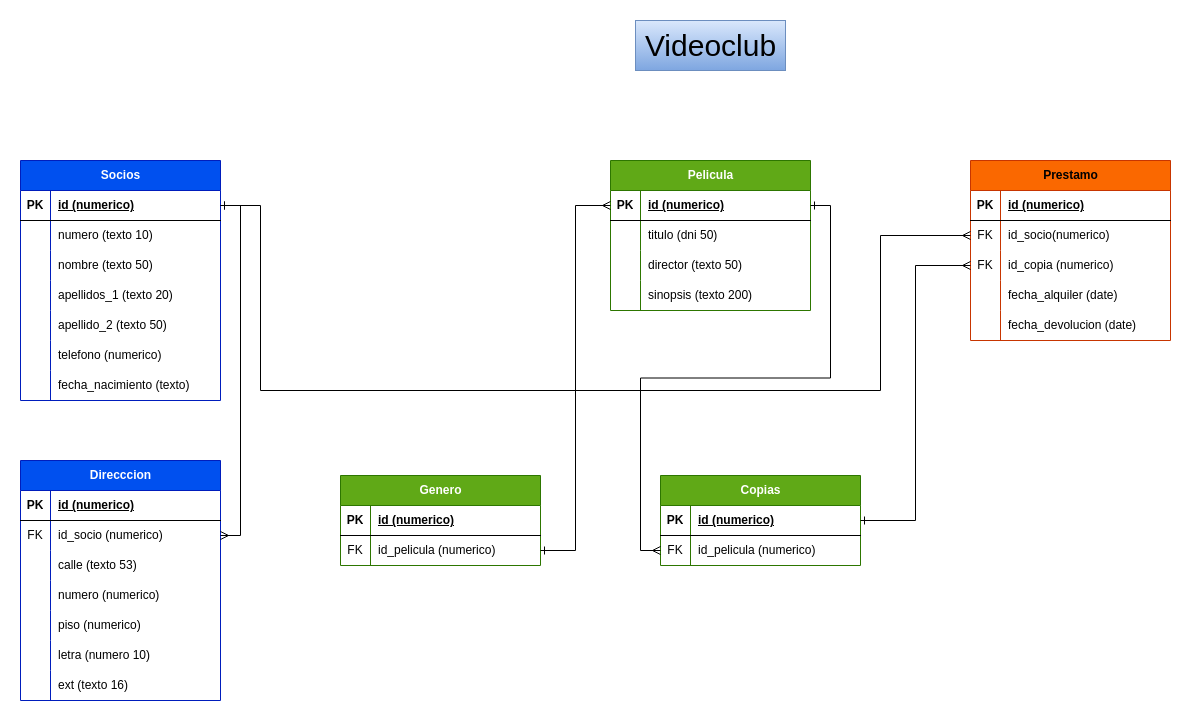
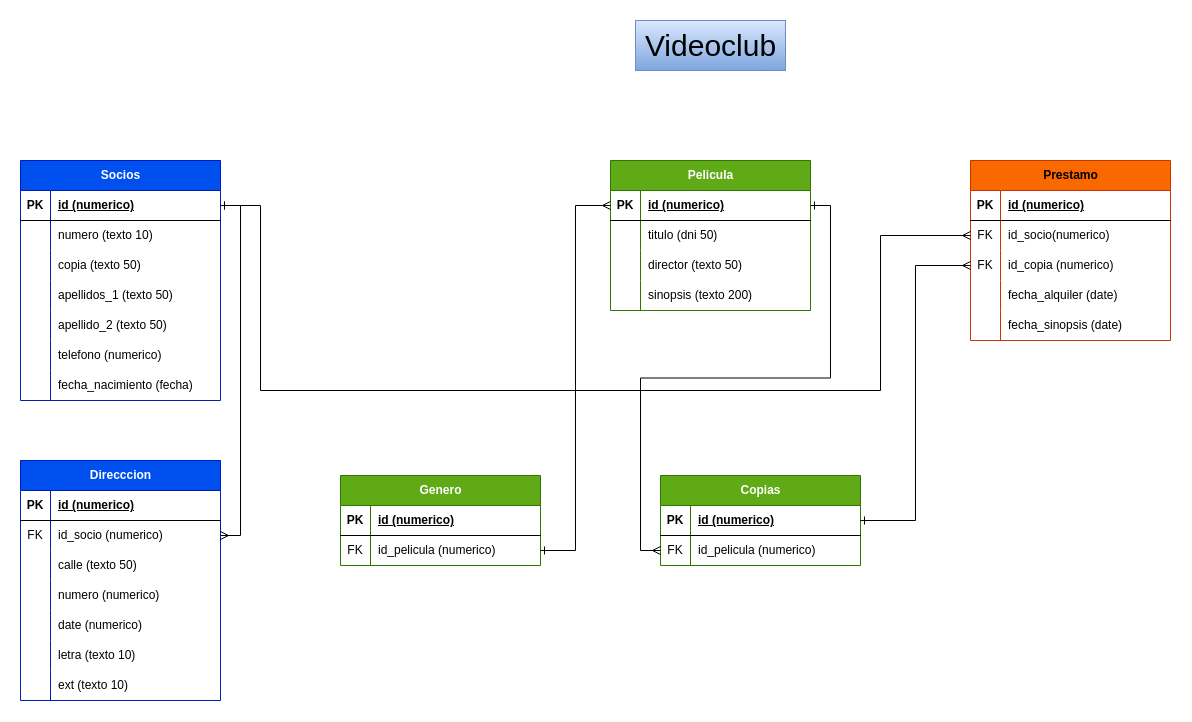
node "nombre (texto 50)": label "nombre (texto 50)" -> "copia (texto 50)"
node "apellidos_1 (texto 20)": label "apellidos_1 (texto 20)" -> "apellidos_1 (texto 50)"
node "fecha_devolucion (date)": label "fecha_devolucion (date)" -> "fecha_sinopsis (date)"
node "fecha_nacimiento (texto)": label "fecha_nacimiento (texto)" -> "fecha_nacimiento (fecha)"
node "calle (texto 53)": label "calle (texto 53)" -> "calle (texto 50)"
node "piso (numerico)": label "piso (numerico)" -> "date (numerico)"
node "letra (numero 10)": label "letra (numero 10)" -> "letra (texto 10)"
node "ext (texto 16)": label "ext (texto 16)" -> "ext (texto 10)"
